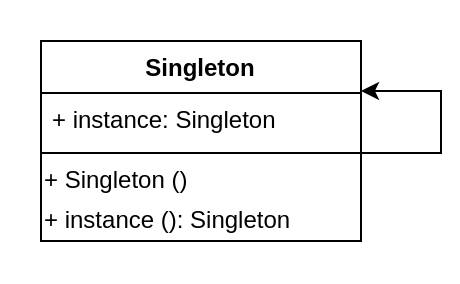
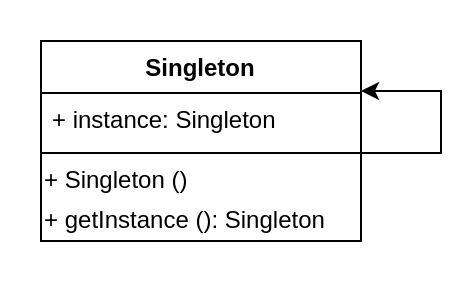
node "+ instance (): Singleton": label "+ instance (): Singleton" -> "+ getInstance (): Singleton"
